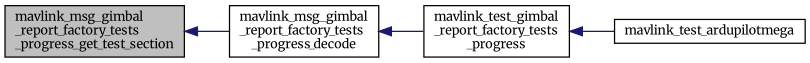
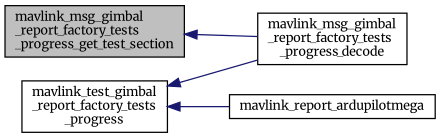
edge "mavlink_test_gimbal _report_factory_tests _progress" -> "mavlink_msg_gimbal _report_factory_tests _progress_decode": reversed
node "mavlink_test_ardupilotmega": label "mavlink_test_ardupilotmega" -> "mavlink_report_ardupilotmega"
